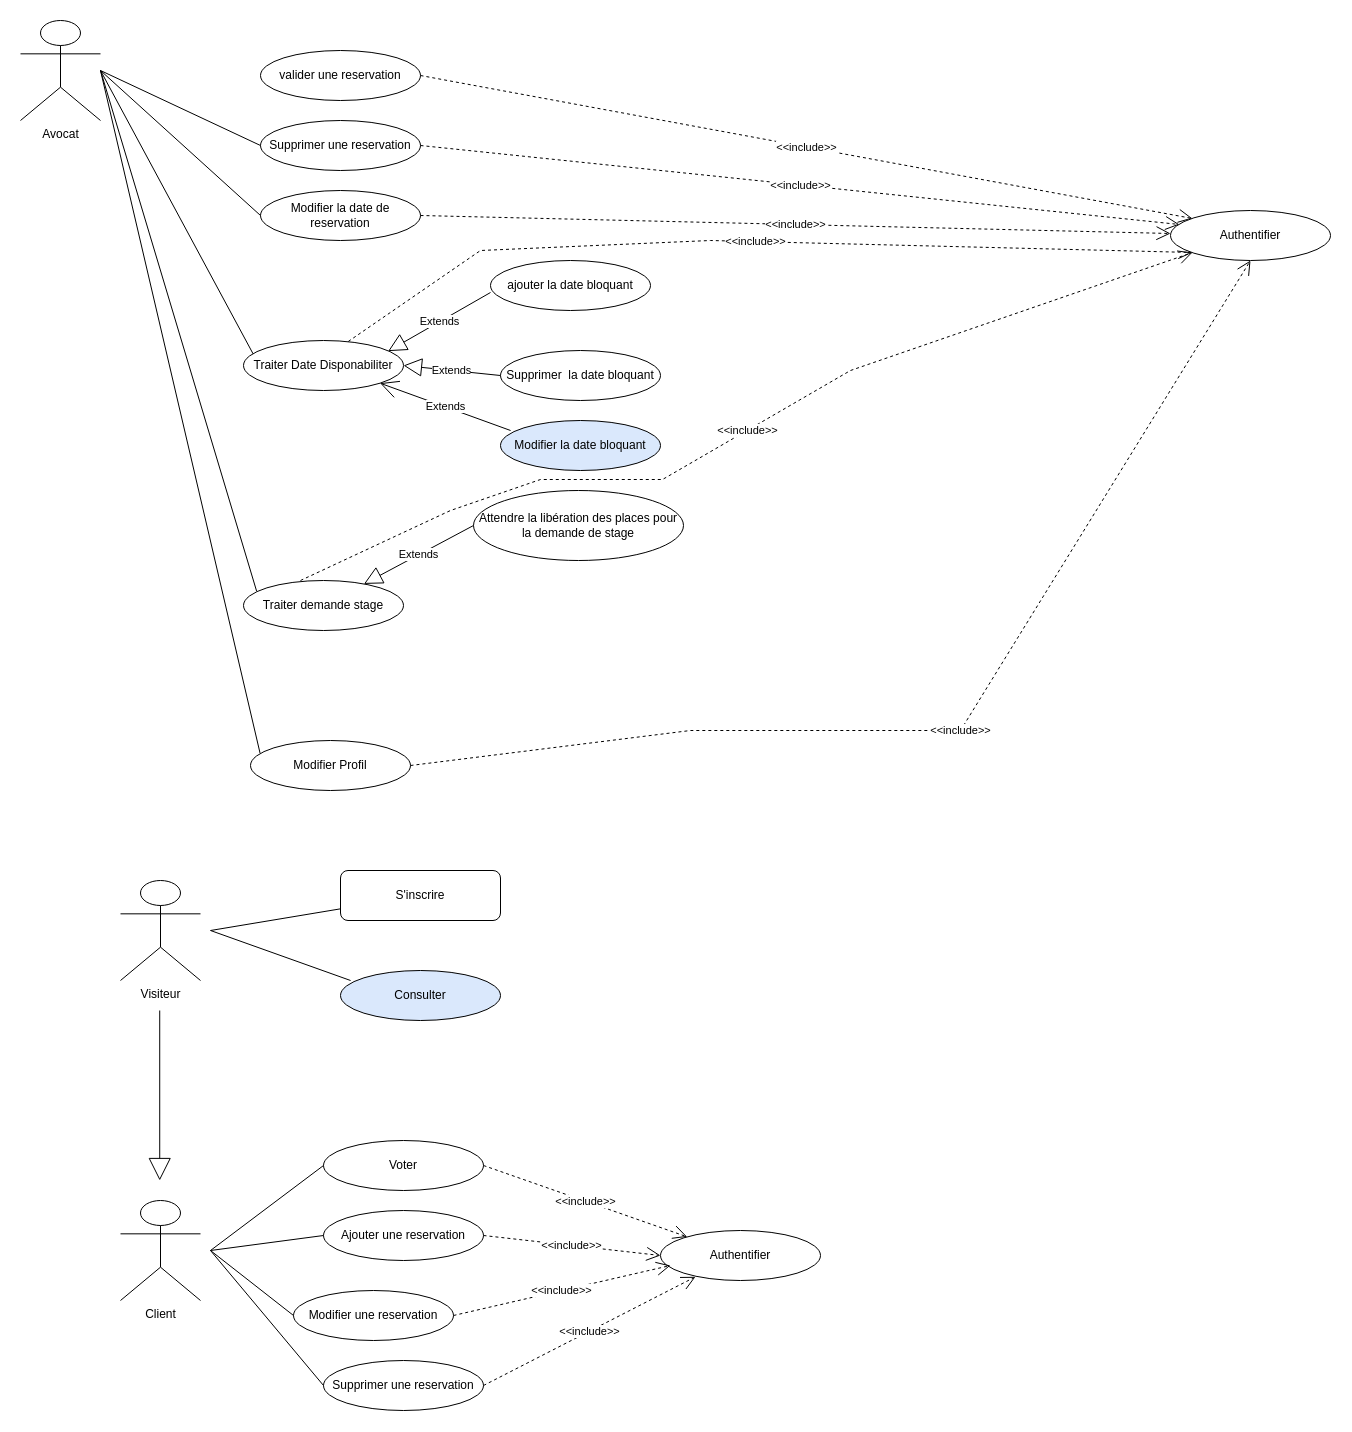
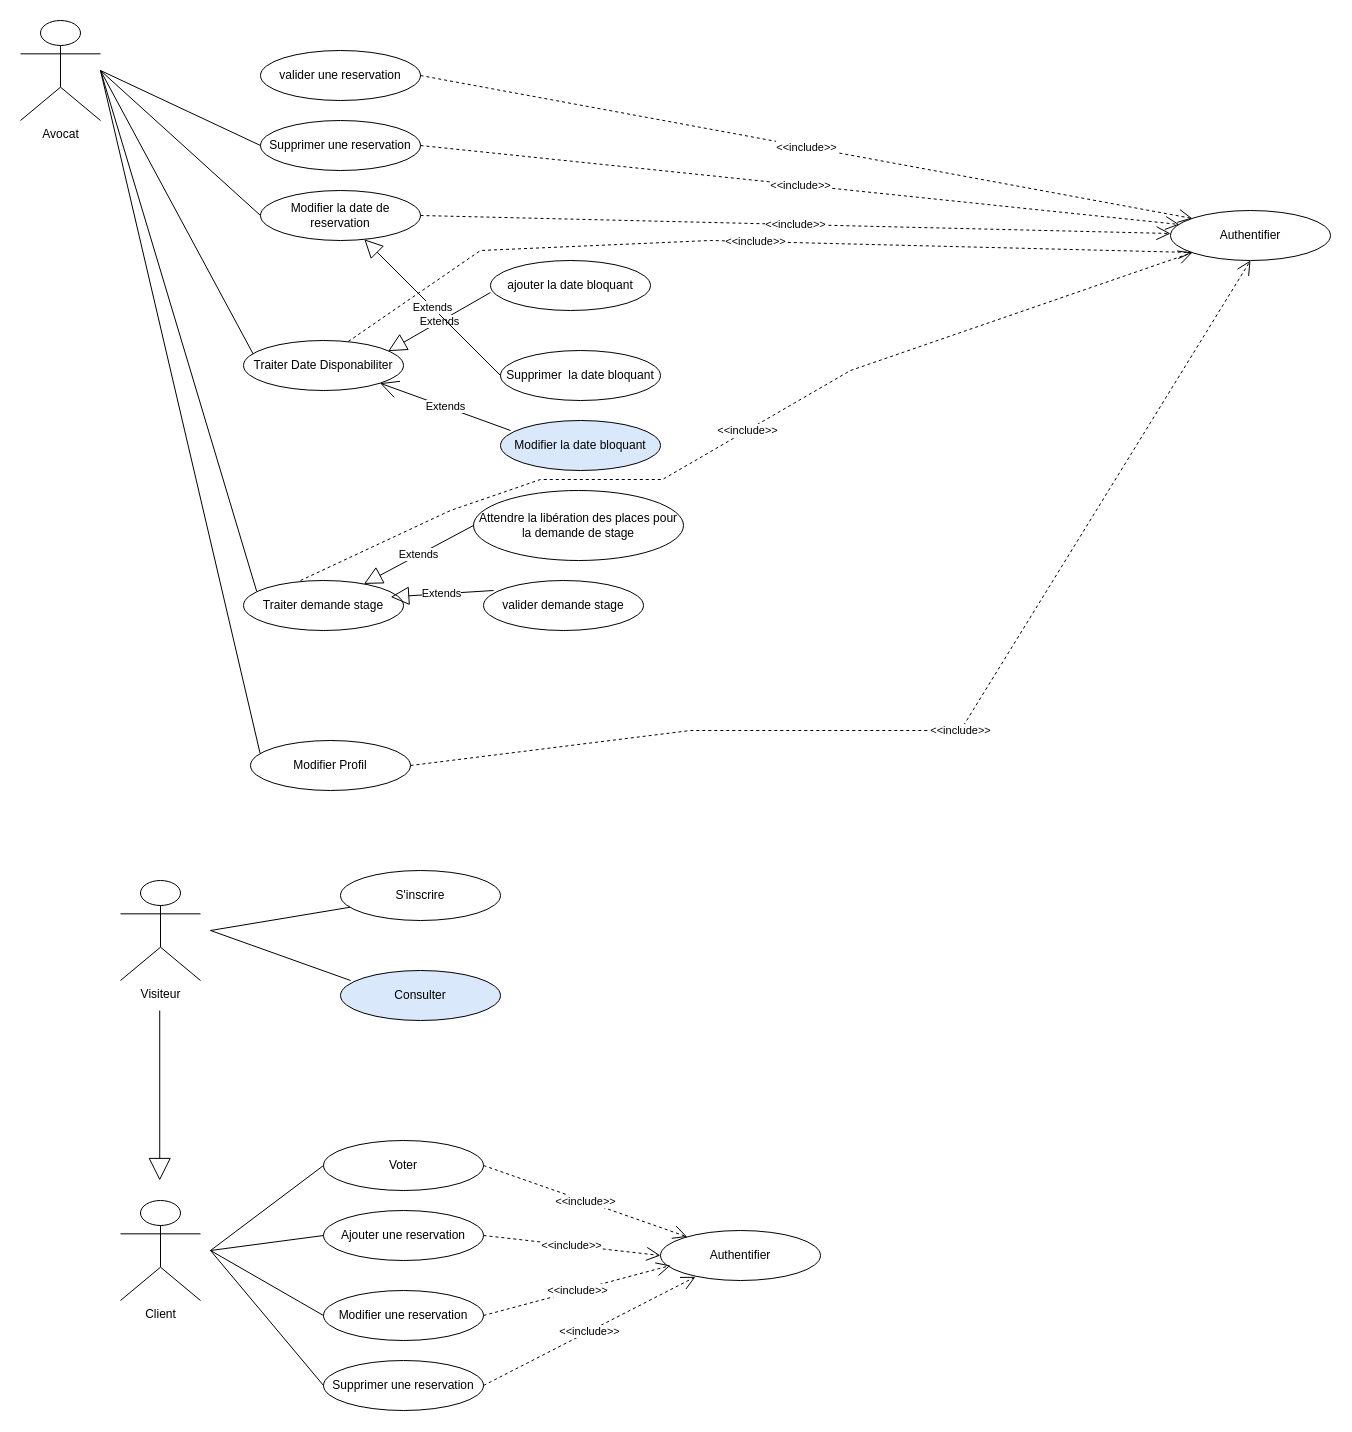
edge "Supprimer la date bloquant" -> "Traiter Date Disponabiliter": now "Supprimer la date bloquant" -> "Modifier la date de reservation"
edge "valider demande stage" -> "Traiter demande stage": added, label "Extends"
node "valider demande stage": added
node "S'inscrire": shape rounded rectangle -> ellipse
node "Modifier une reservation": moved (374, 1316) -> (404, 1316)
